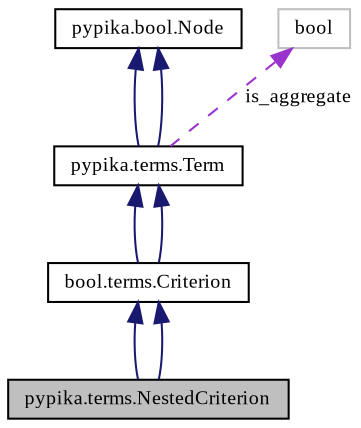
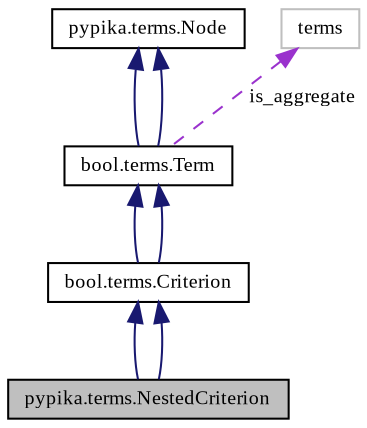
node "pypika.bool.Node": label "pypika.bool.Node" -> "pypika.terms.Node"
node "bool": label "bool" -> "terms"
node "pypika.terms.Term": label "pypika.terms.Term" -> "bool.terms.Term"
